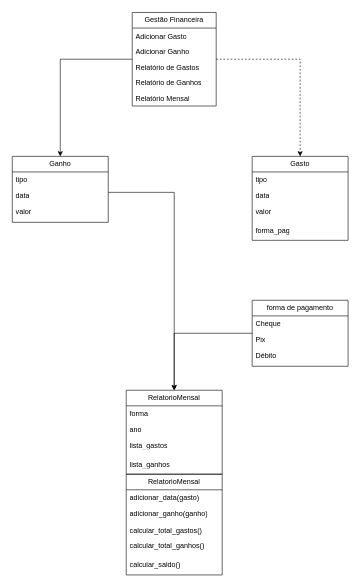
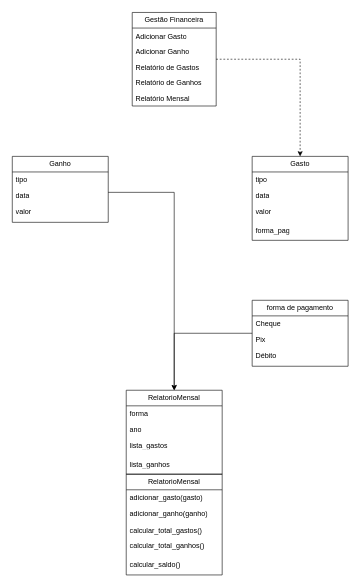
edge "Gestão Financeira" -> "Ganho": removed
node "adicionar_data(gasto)": label "adicionar_data(gasto)" -> "adicionar_gasto(gasto)"
